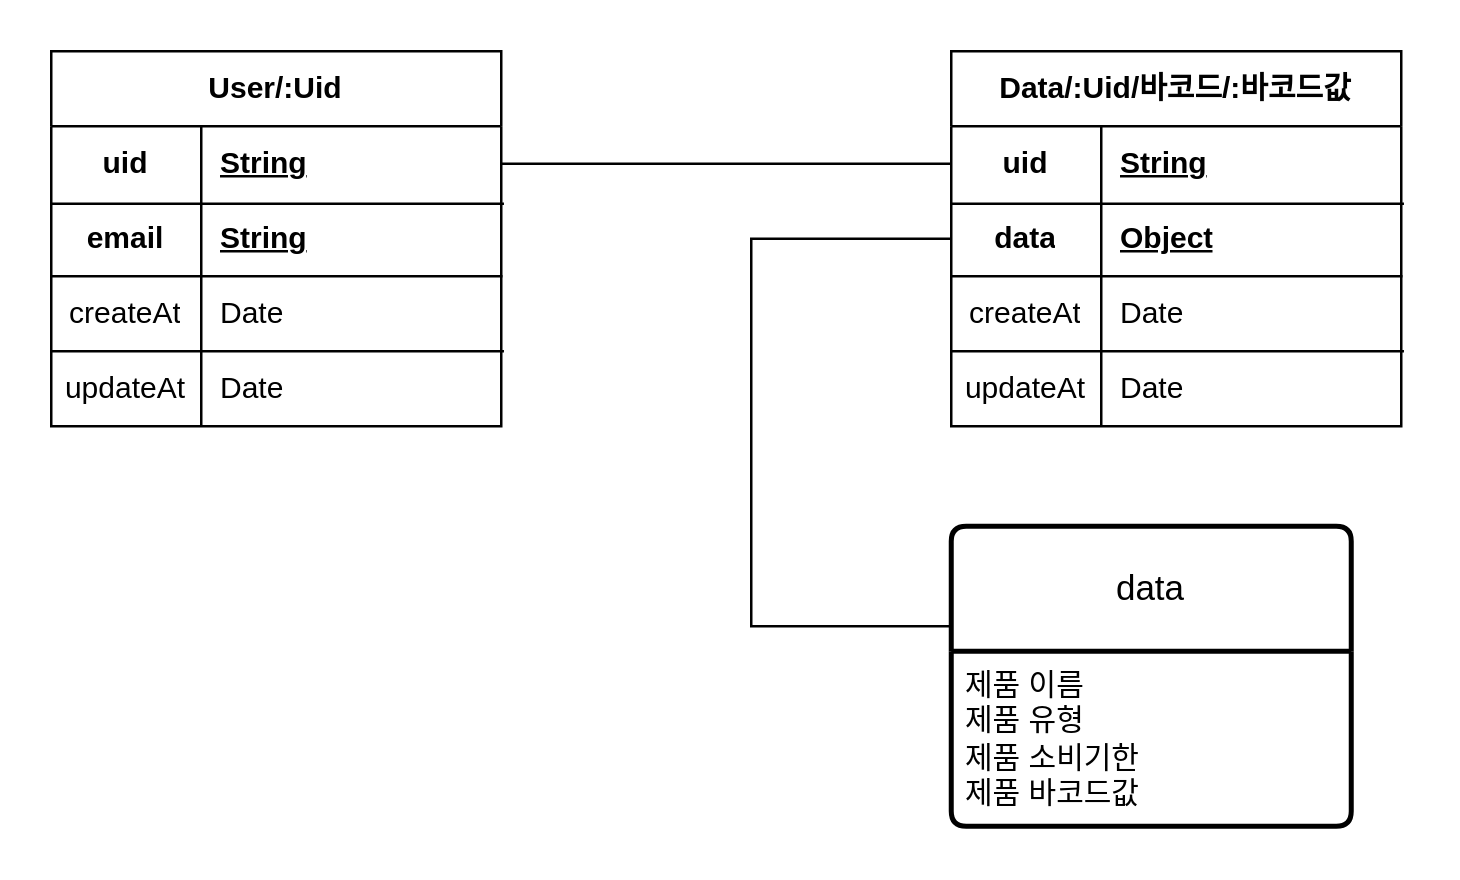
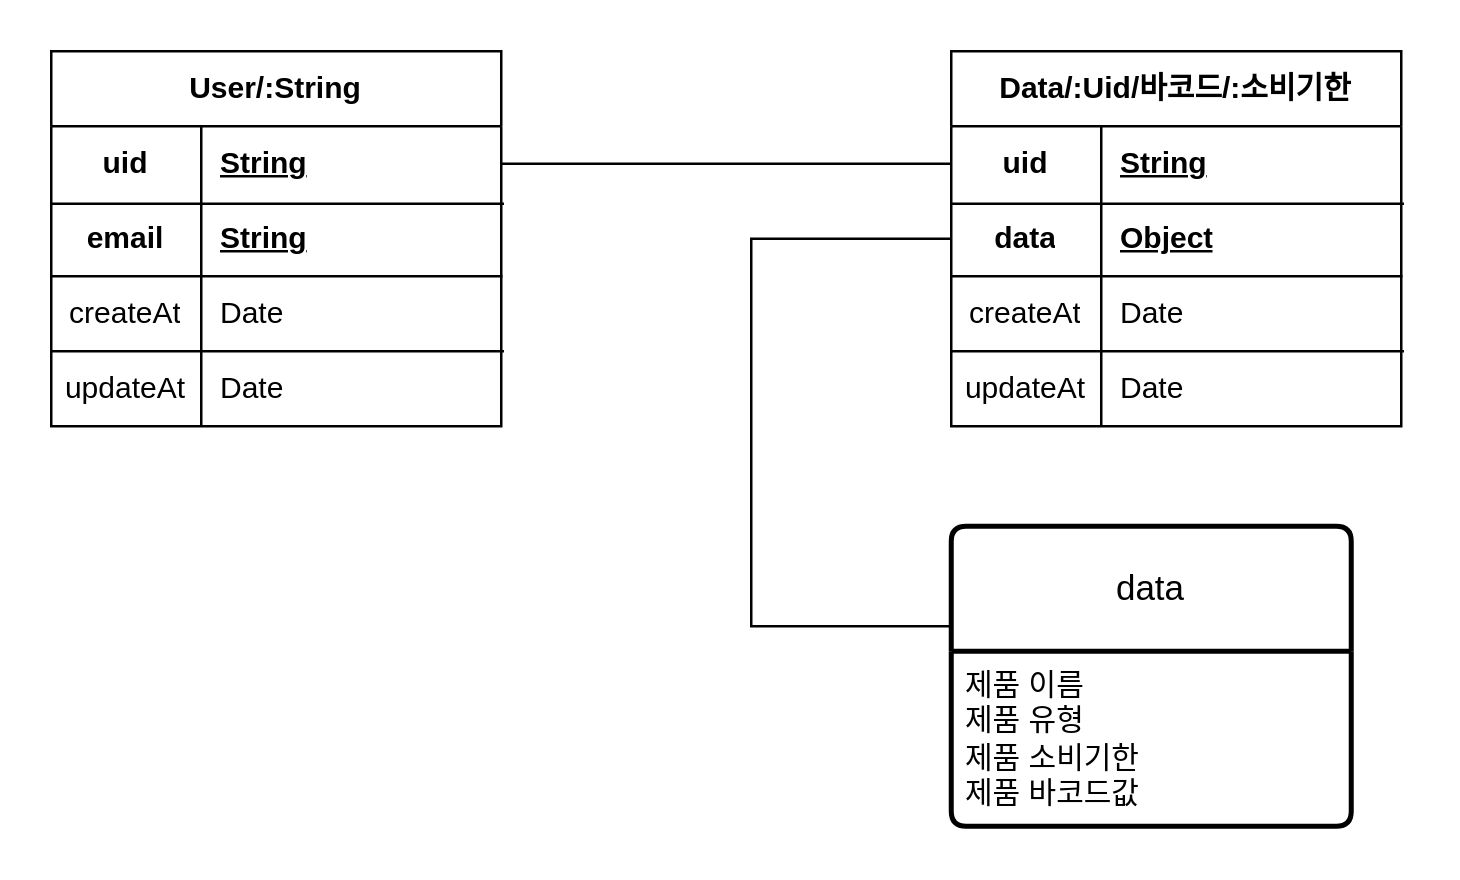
node "User/:Uid": label "User/:Uid" -> "User/:String"
node "Data/:Uid/바코드/:바코드값": label "Data/:Uid/바코드/:바코드값" -> "Data/:Uid/바코드/:소비기한"
